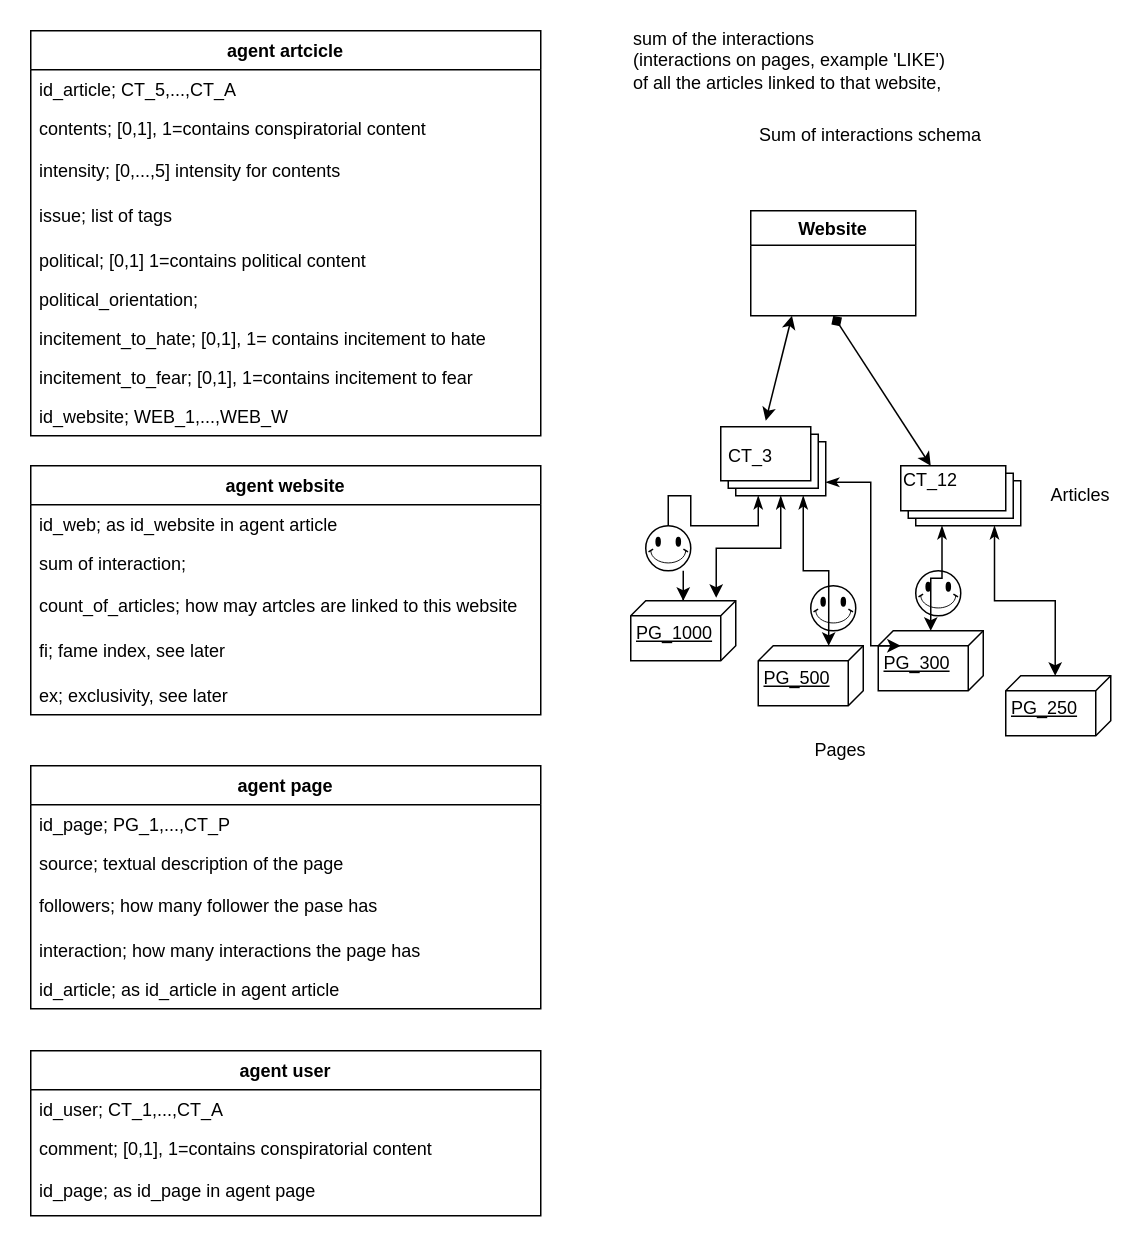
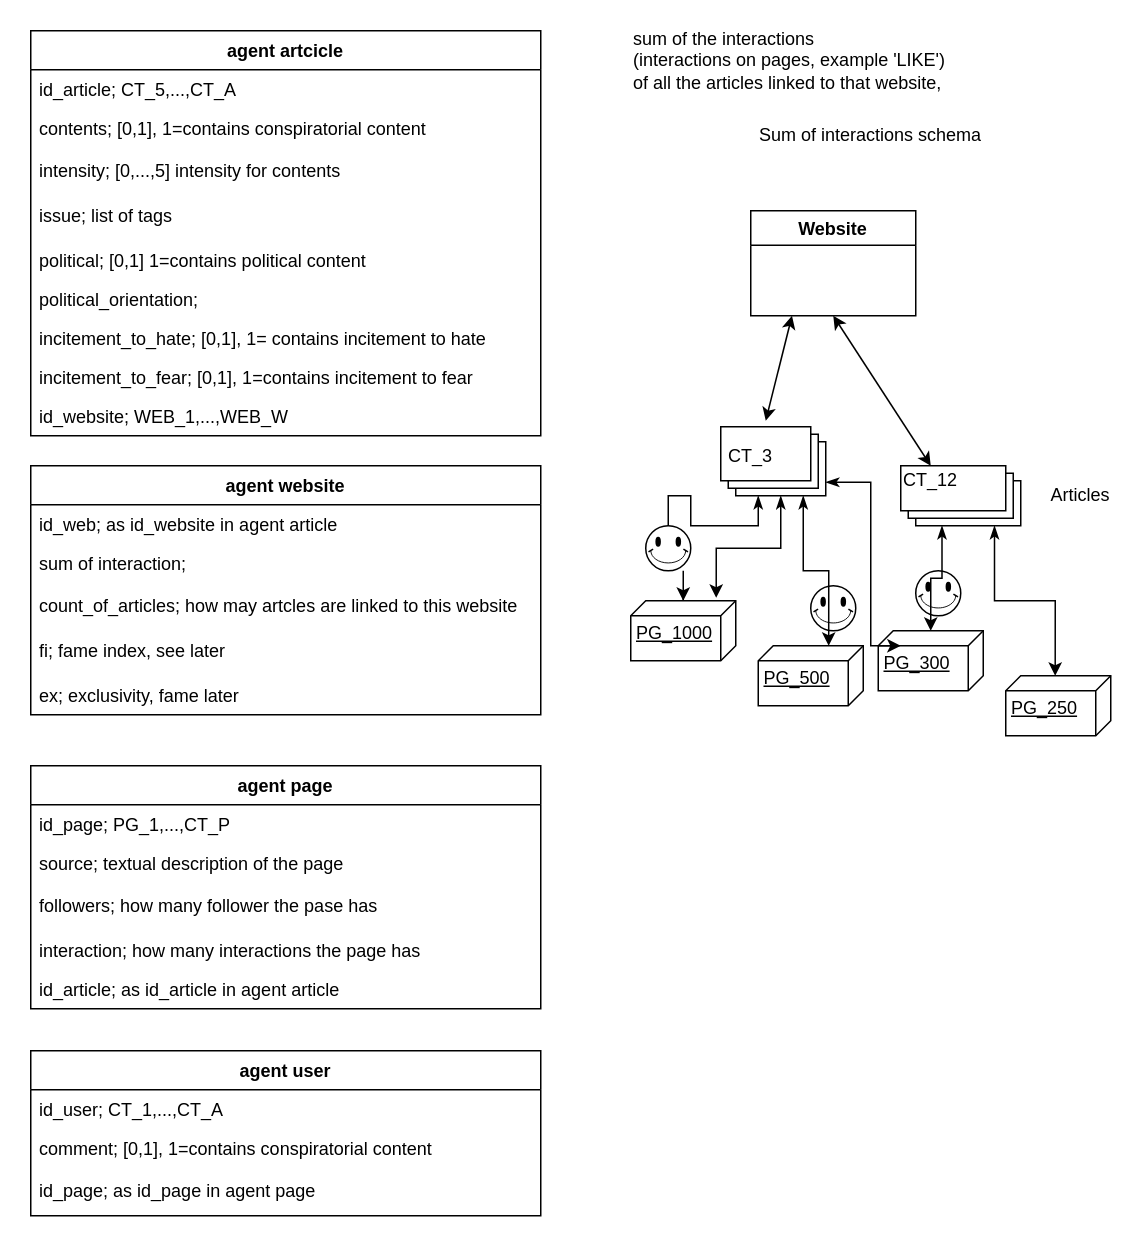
edge "Website" -- "CT_12": arrowhead diamond -> classic
node "ex; exclusivity, see later": label "ex; exclusivity, see later" -> "ex; exclusivity, fame later"
node "Pages": removed
